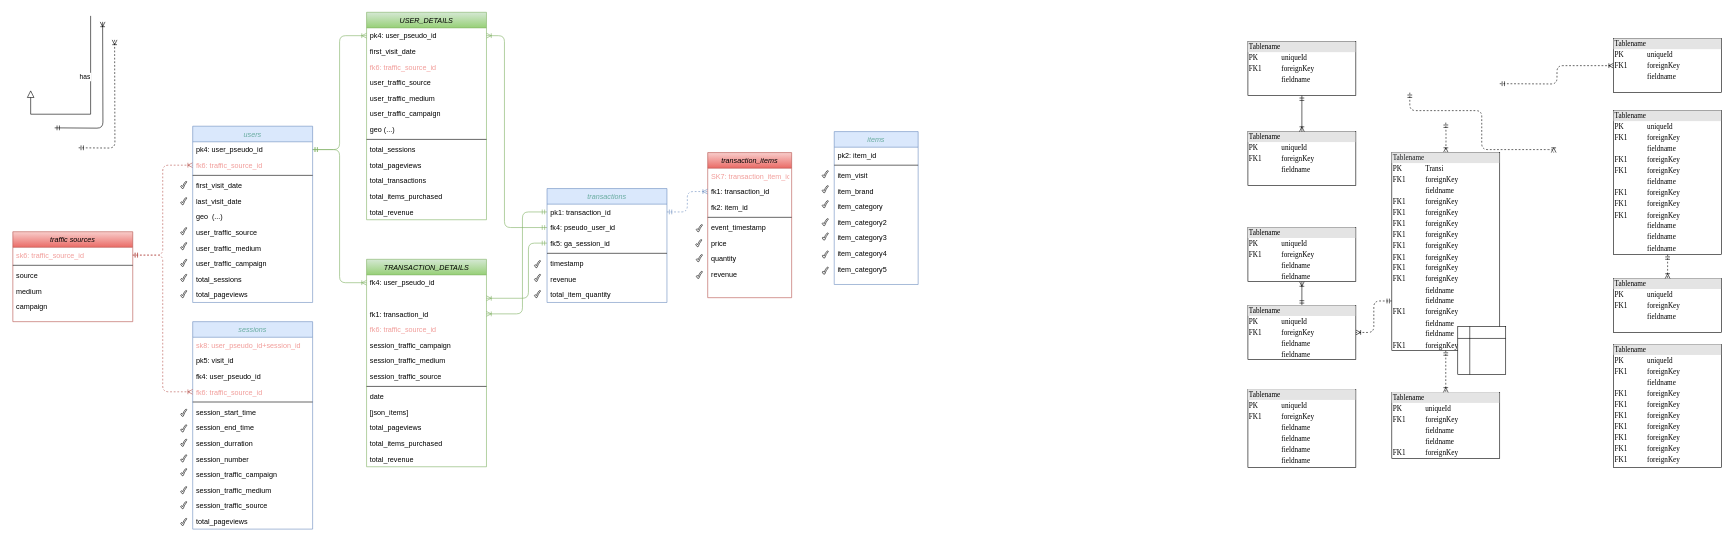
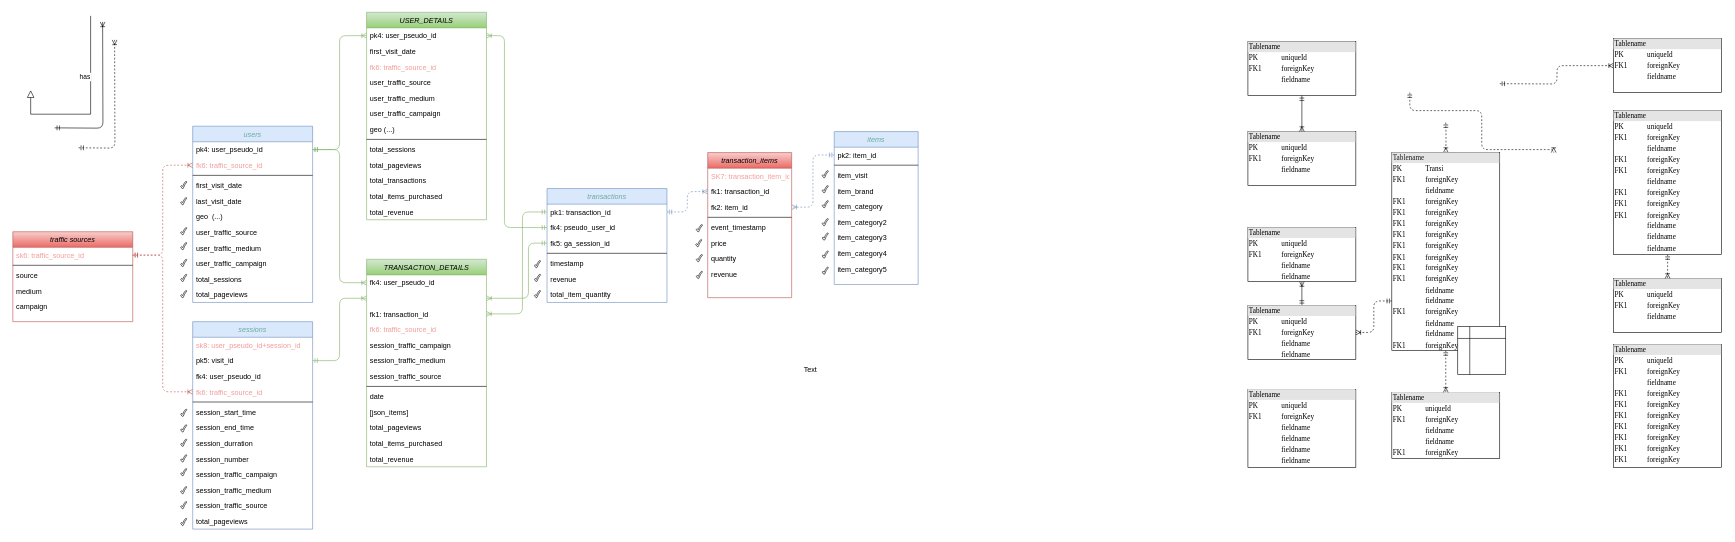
edge "pk2: item_id" -- "fk2: item_id": added
edge "fk6: session_id" -- "pk5: visit_id": added
node "Text": added
